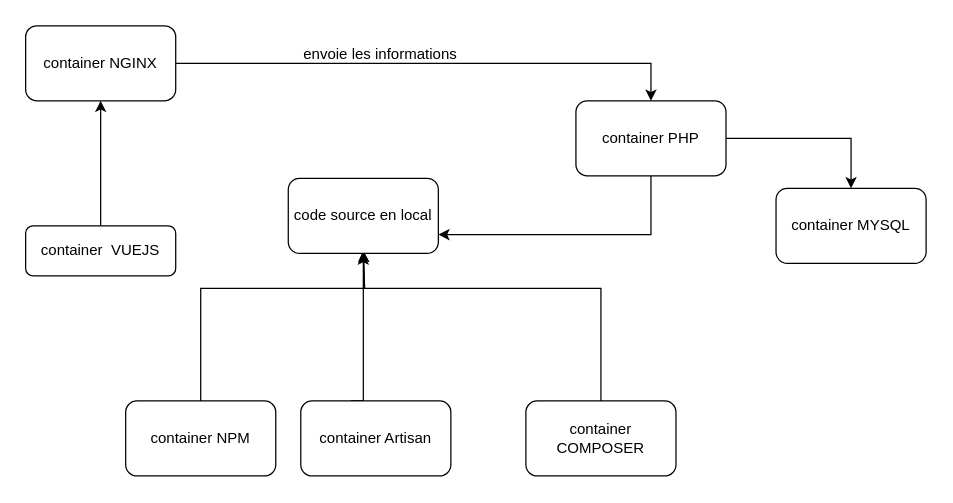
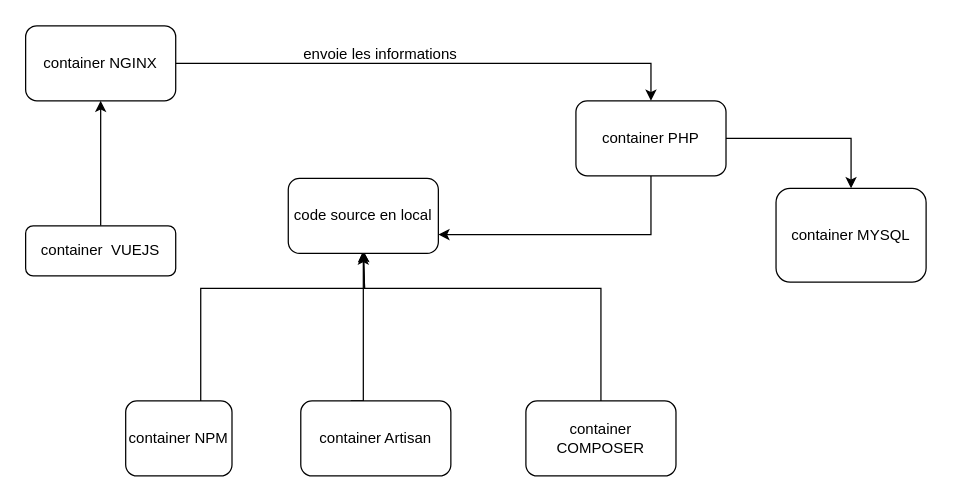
node "container MYSQL": size 150x75 -> 150x94
node "container NPM": size 150x75 -> 106x75
